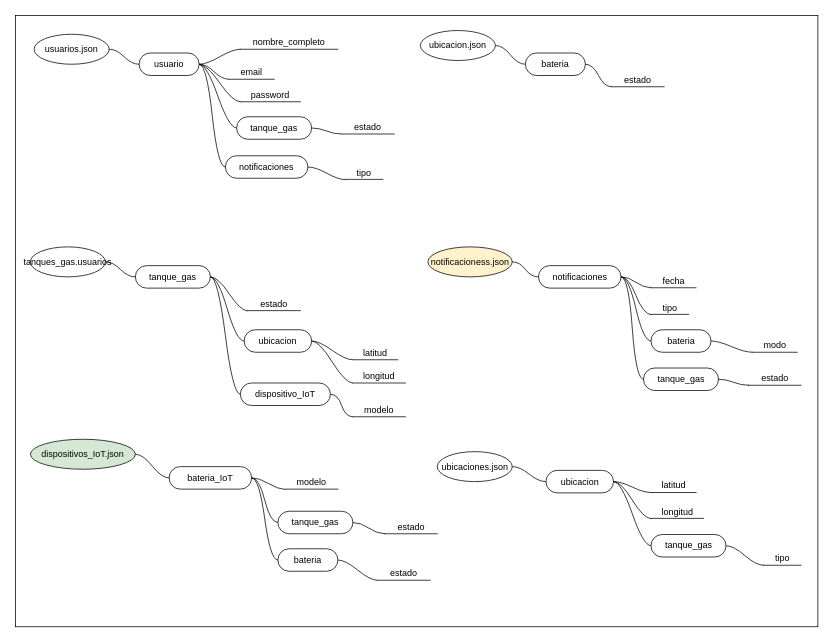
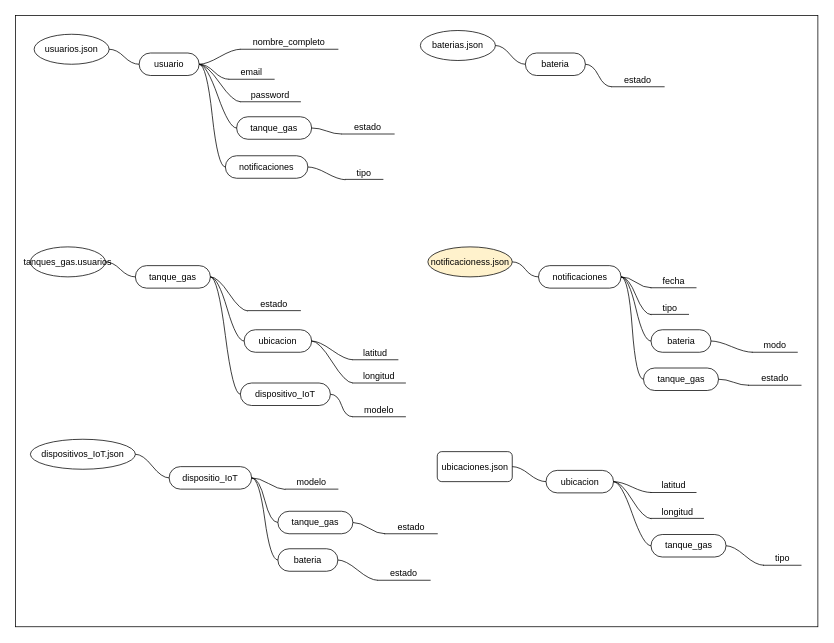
node "ubicacion.json": label "ubicacion.json" -> "baterias.json"
node "dispositivos_IoT.json": fillcolor #d5e8d4 -> #ffffff
node "ubicaciones.json": shape ellipse -> rounded rectangle
node "bateria_IoT": label "bateria_IoT" -> "dispositio_IoT"
